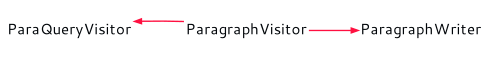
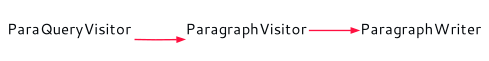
edge "ParagraphVisitor" -> "ParaQueryVisitor": reversed
